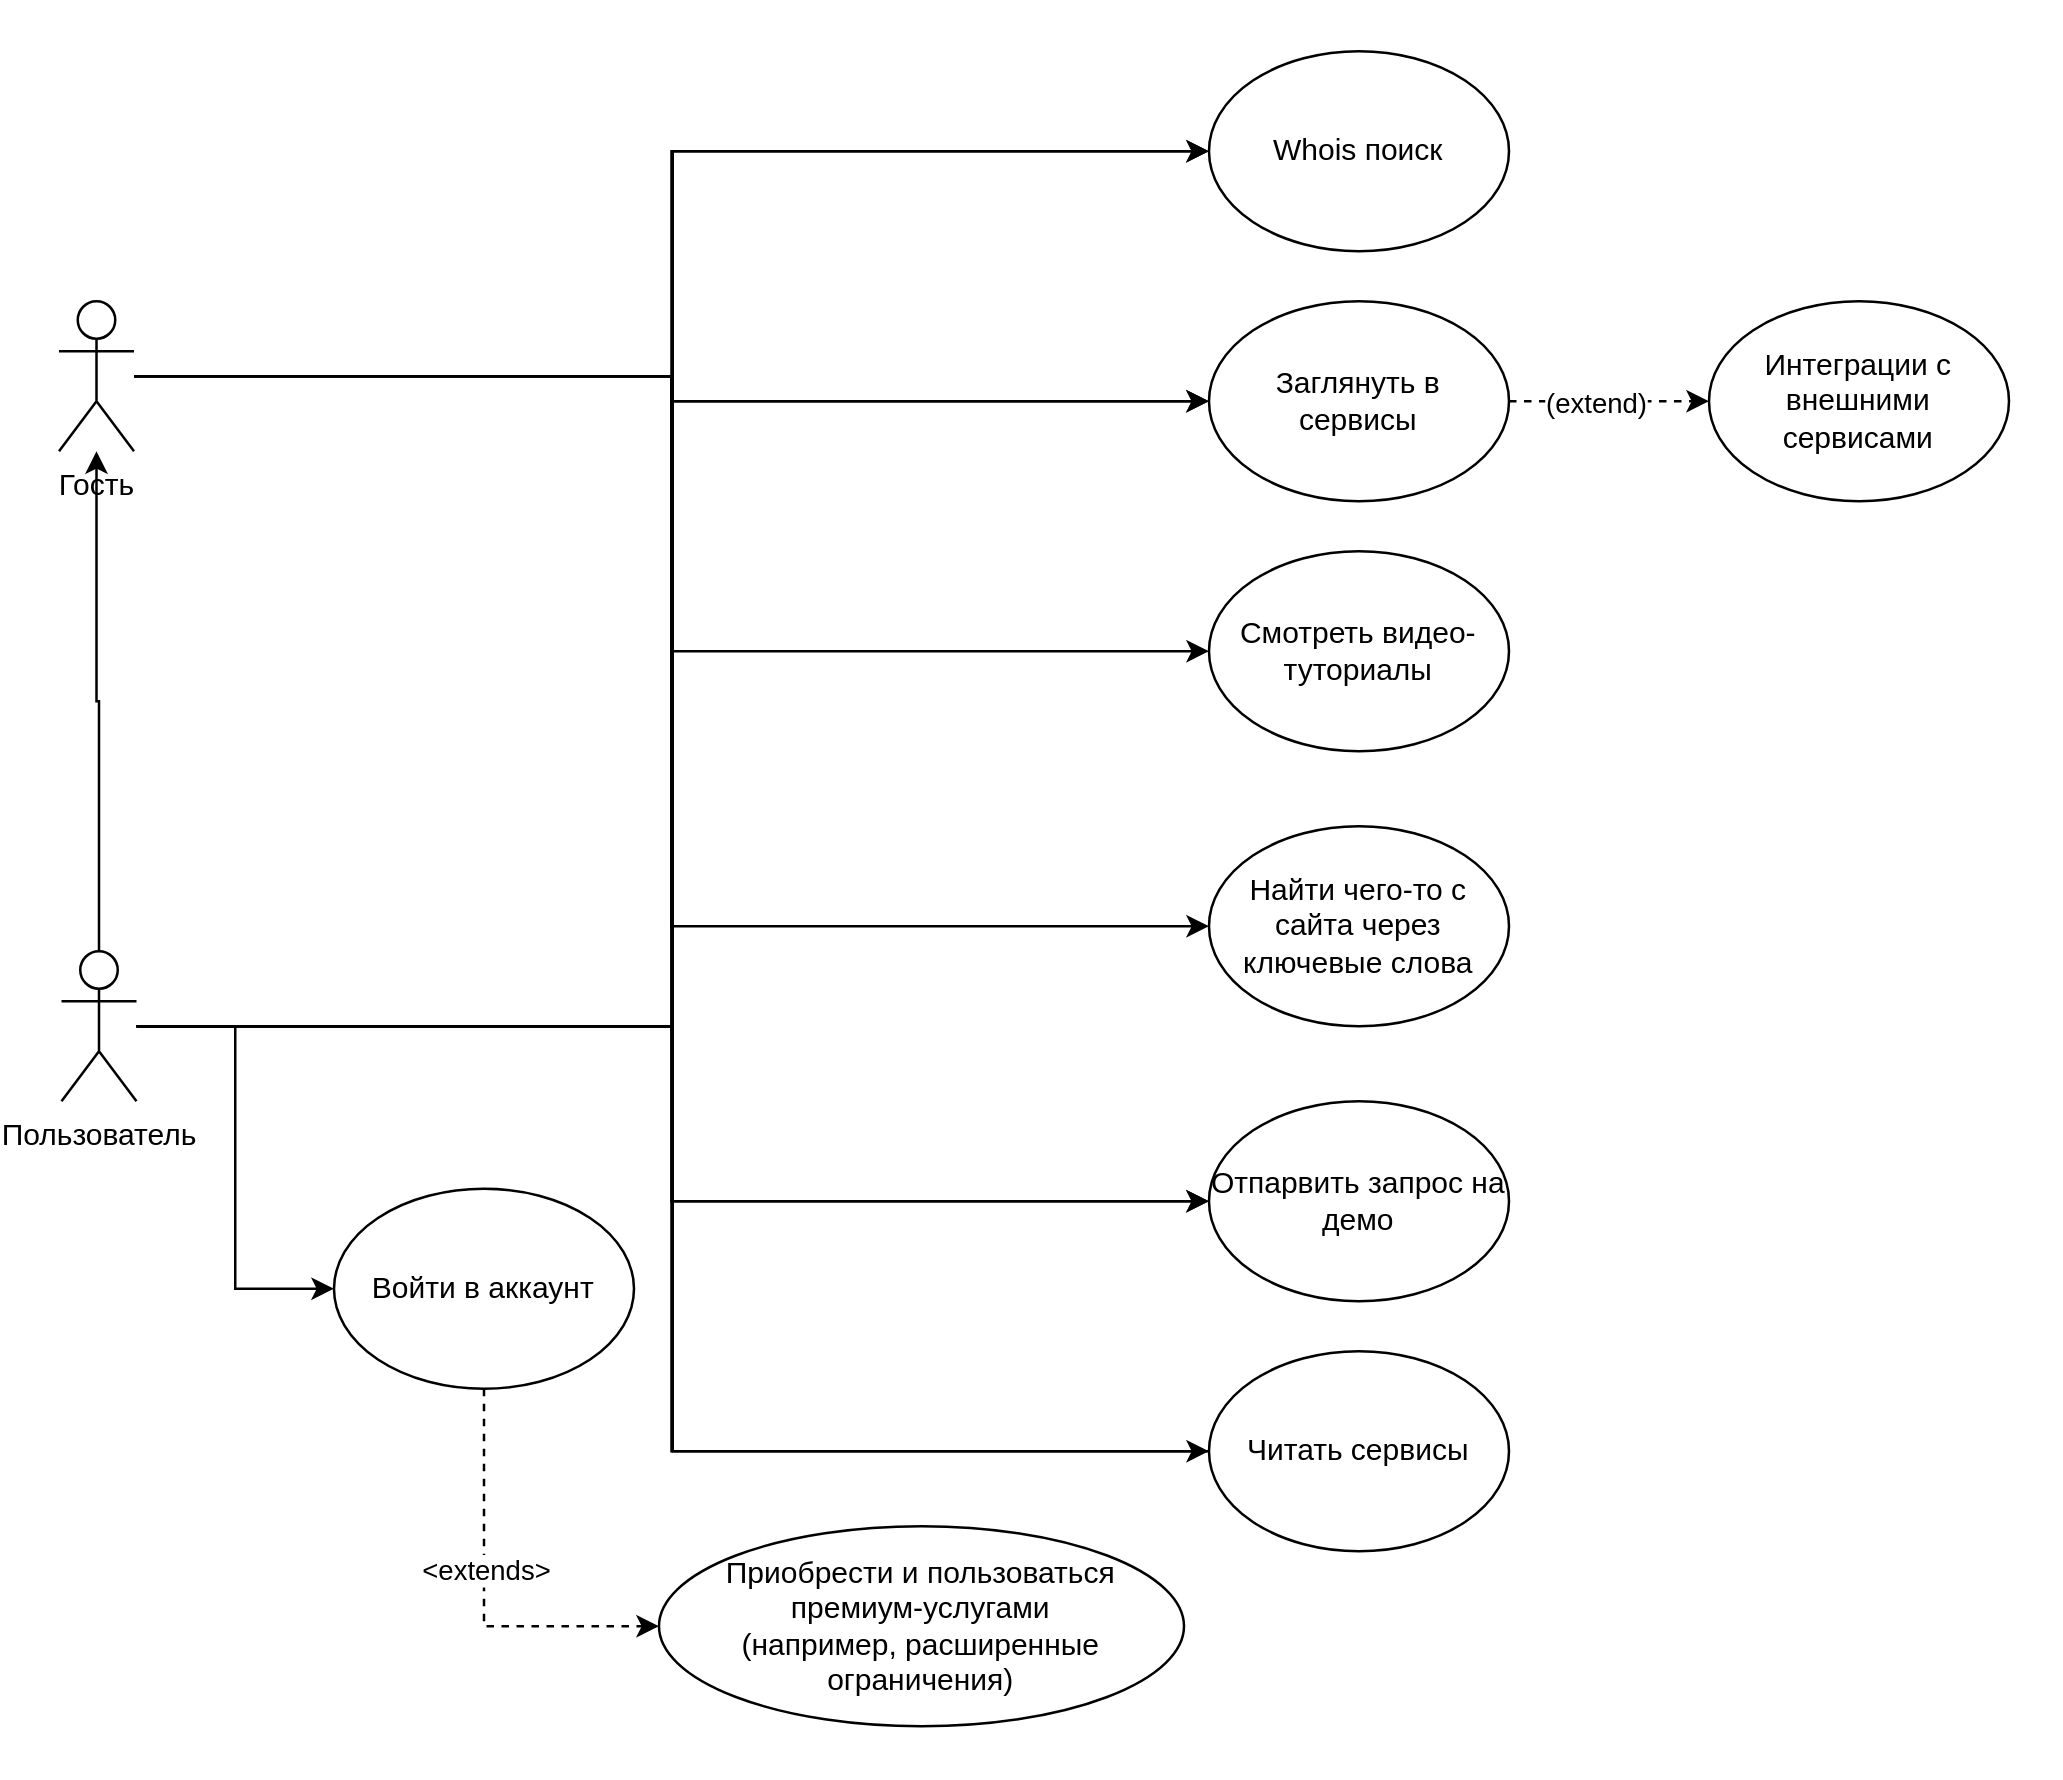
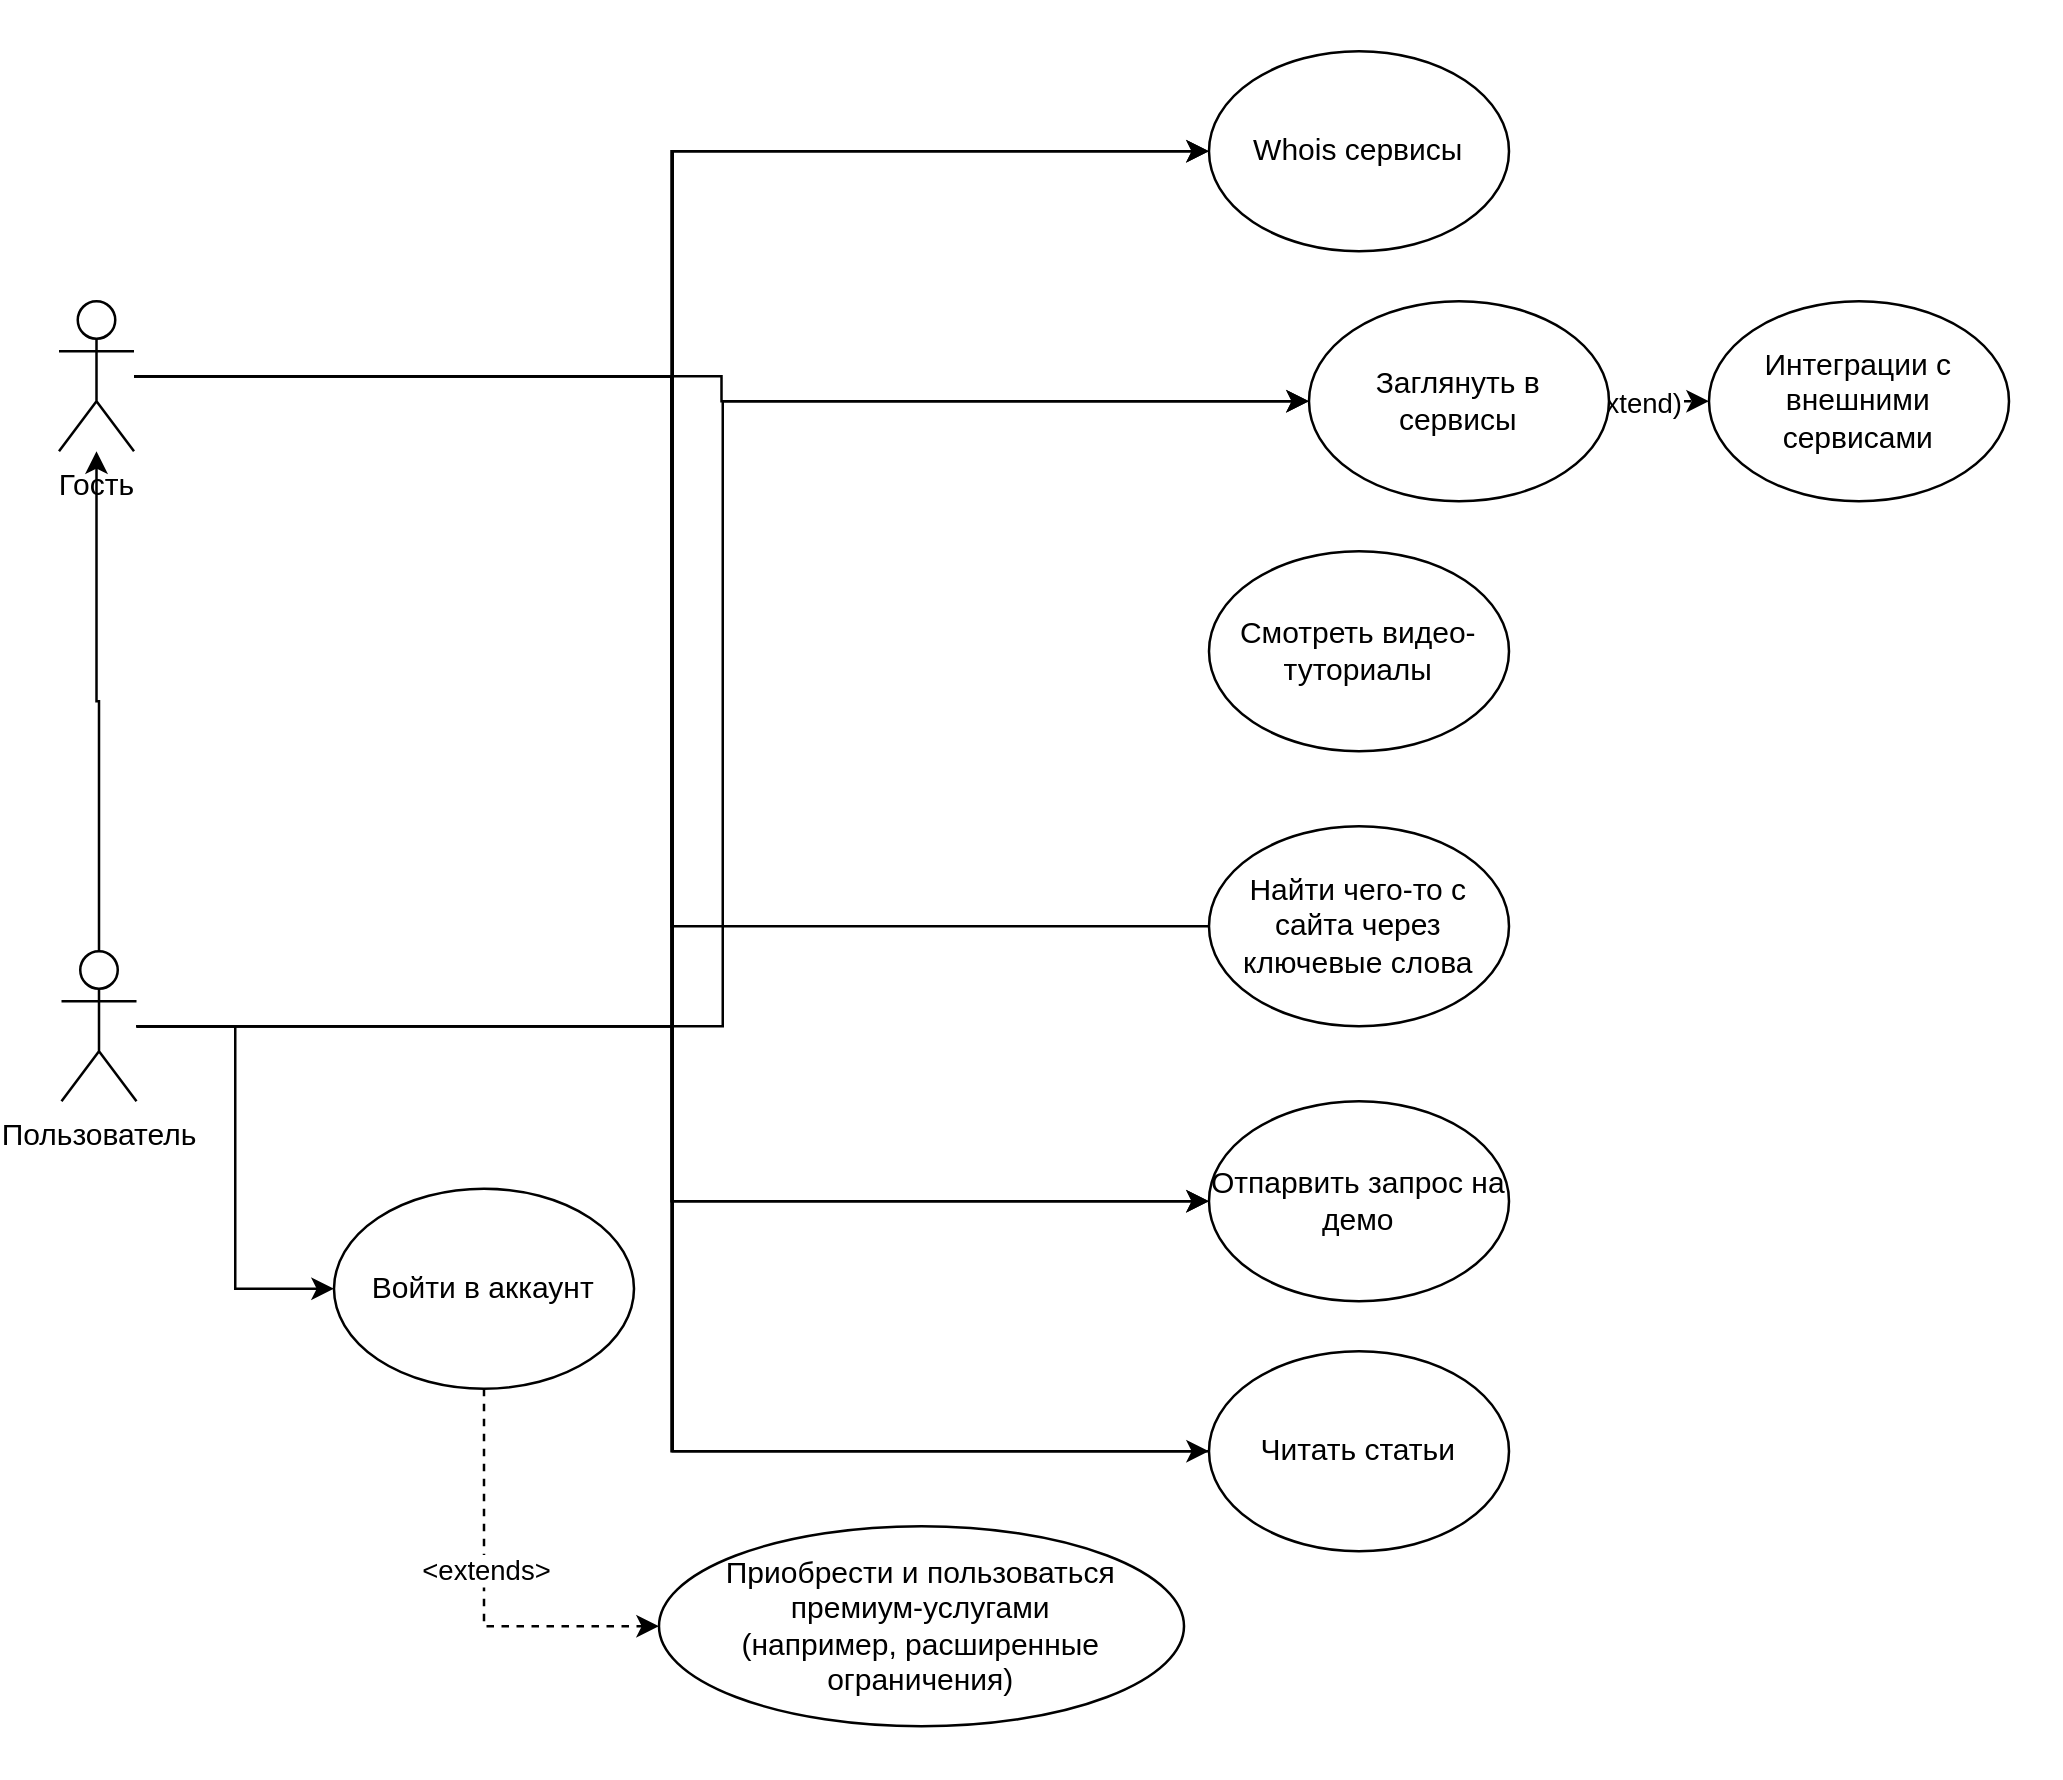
node "Whois поиск": label "Whois поиск" -> "Whois сервисы"
node "Заглянуть в сервисы": moved (1359, 401) -> (1459, 401)
edge "Пользователь" -> "Смотреть видео-туториалы": removed
edge "Гость" -> "Найти чего-то с сайта через ключевые слова": arrowhead classic -> none
node "Читать сервисы": label "Читать сервисы" -> "Читать статьи"
